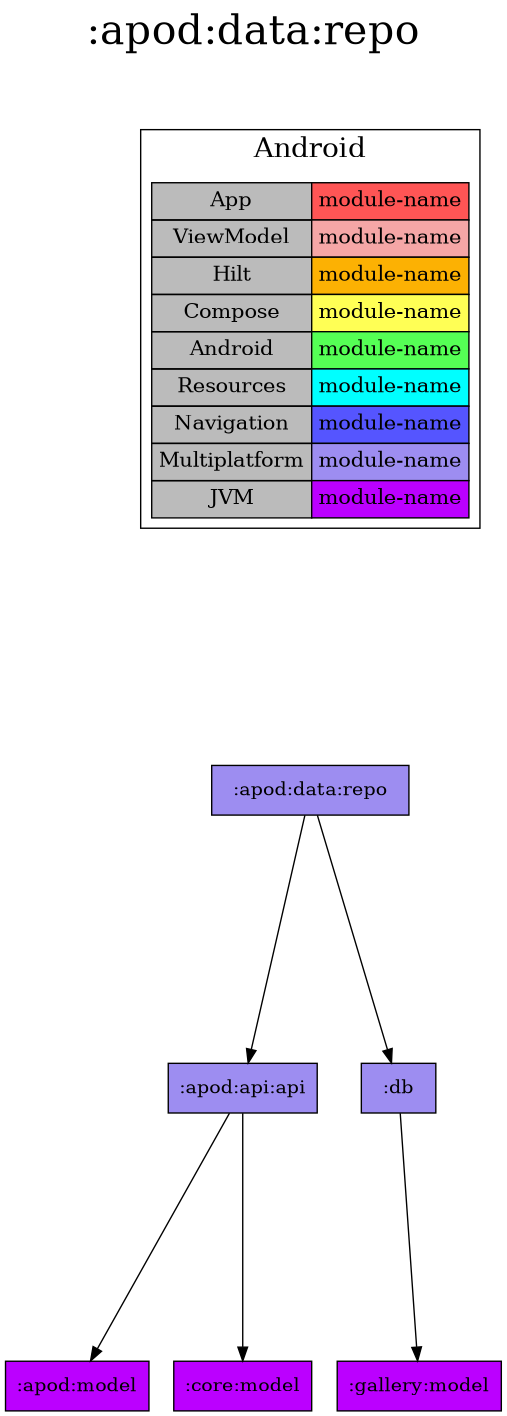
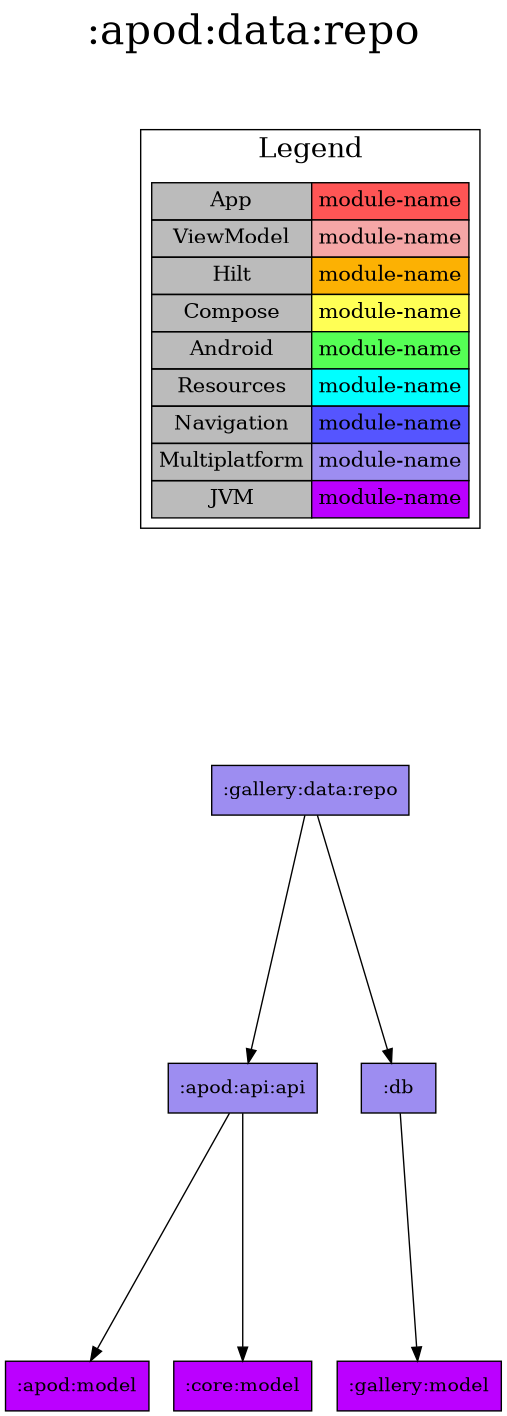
cluster "Android": label "Android" -> "Legend"
node ":apod:data:repo": label ":apod:data:repo" -> ":gallery:data:repo"
